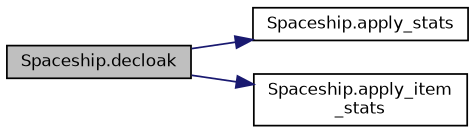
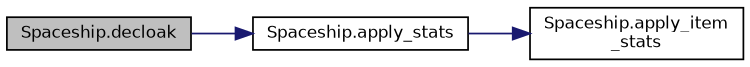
edge "Spaceship.decloak" -> "Spaceship.apply_item _stats": now "Spaceship.apply_stats" -> "Spaceship.apply_item _stats"
